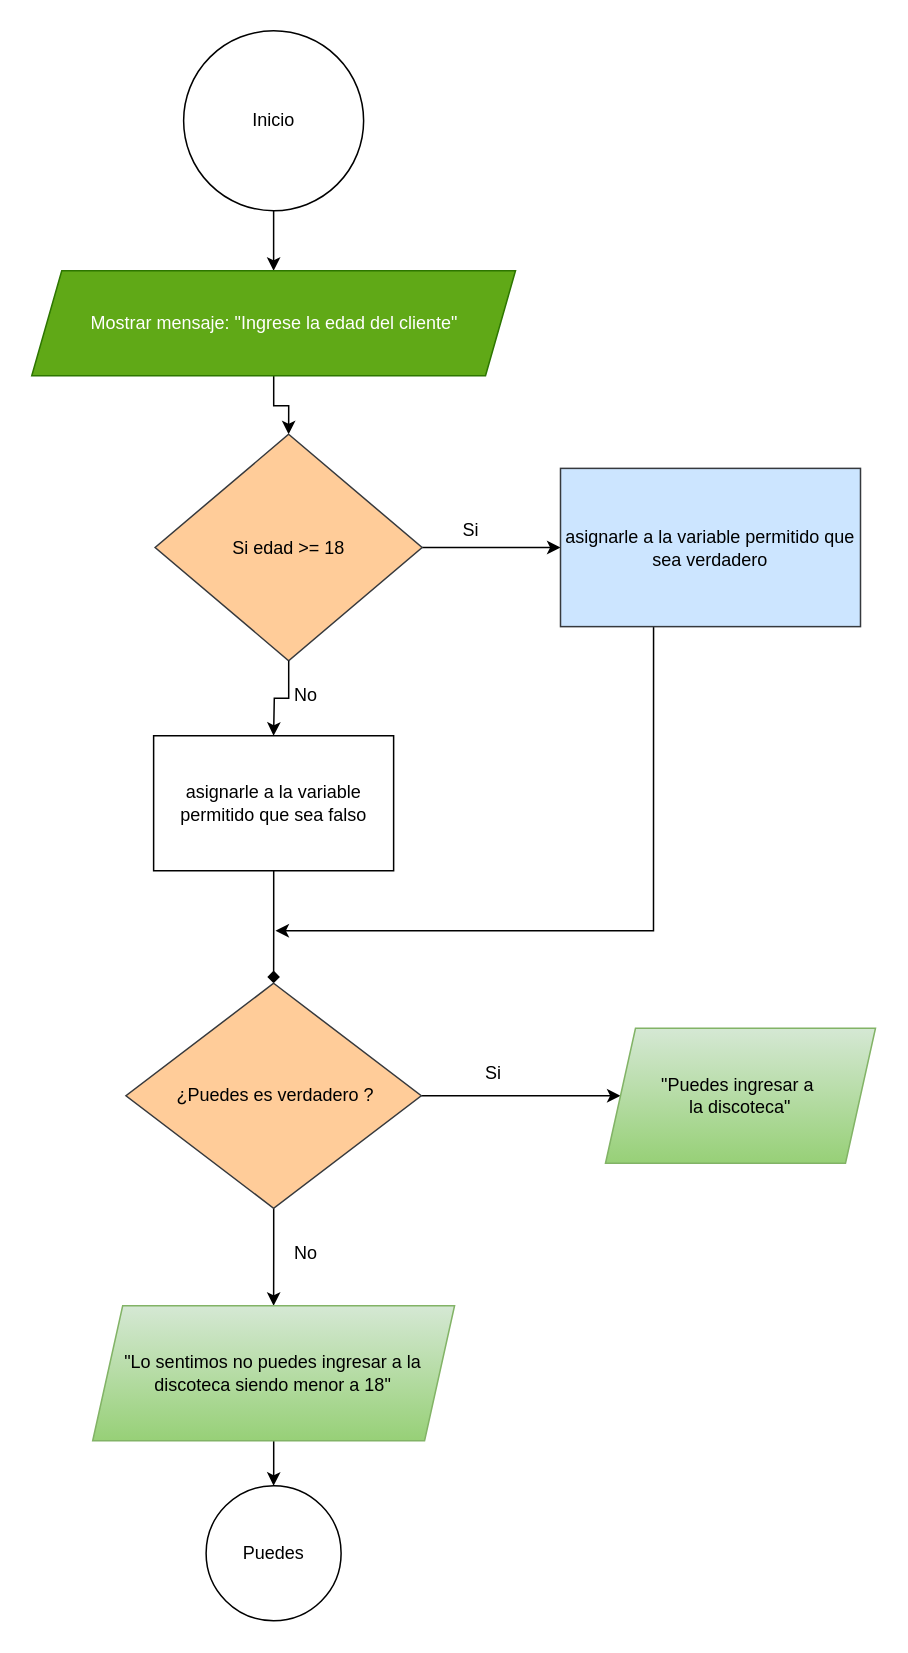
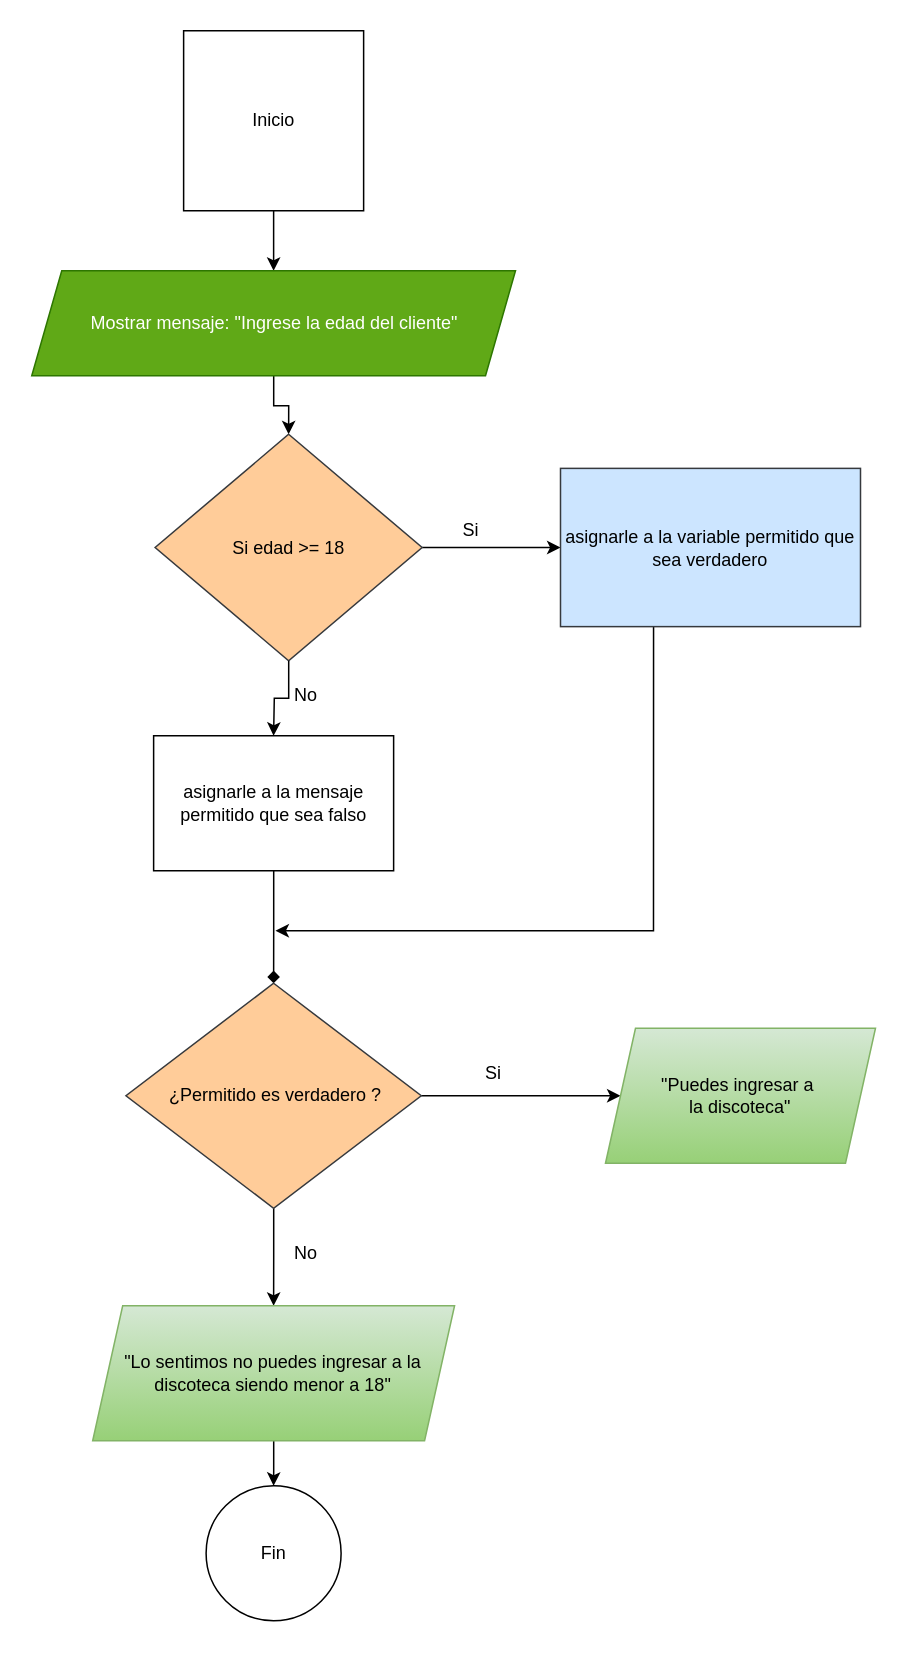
node "Inicio": shape ellipse -> rectangle
node "asignarle a la variable permitido que sea falso": label "asignarle a la variable permitido que sea falso" -> "asignarle a la mensaje permitido que sea falso"
node "¿Puedes es verdadero ?": label "¿Puedes es verdadero ?" -> "¿Permitido es verdadero ?"
node "Puedes": label "Puedes" -> "Fin"
